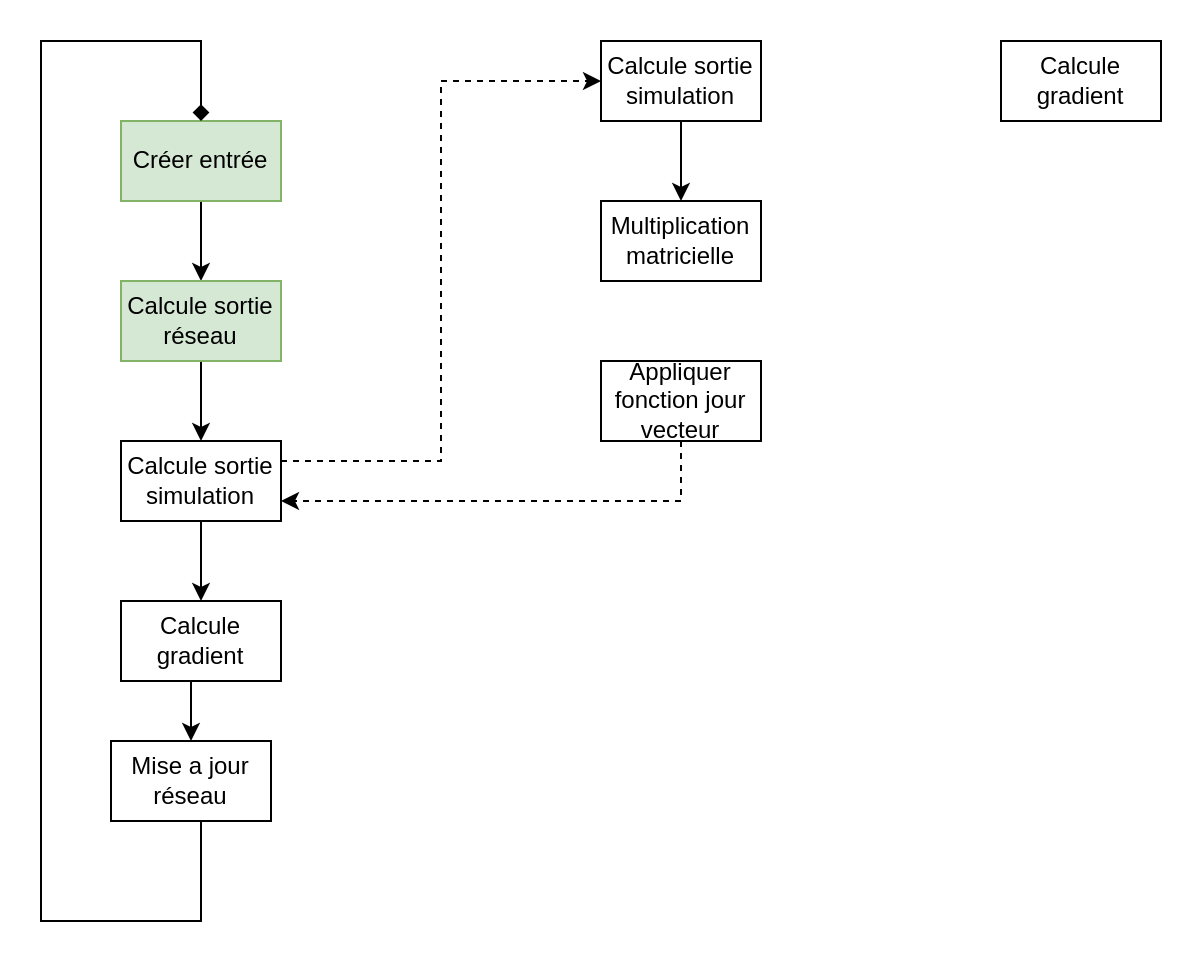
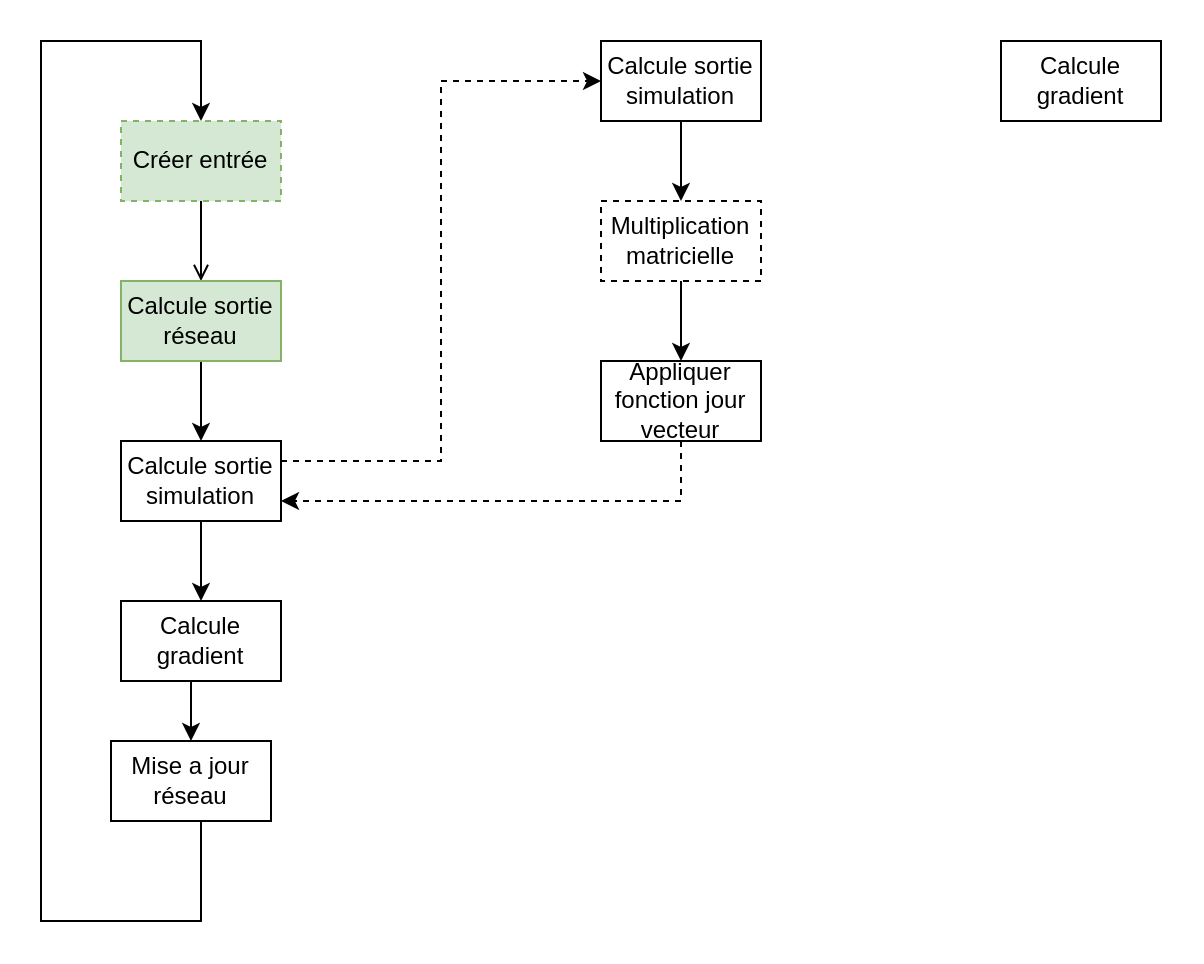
edge "Mise a jour réseau" -> "Créer entrée": arrowhead diamond -> classic
node "Créer entrée": style solid -> dashed
node "Multiplication matricielle": style solid -> dashed
edge "Créer entrée" -> "Calcule sortie réseau": arrowhead classic -> open
edge "Multiplication matricielle" -> "Appliquer fonction jour vecteur": added
